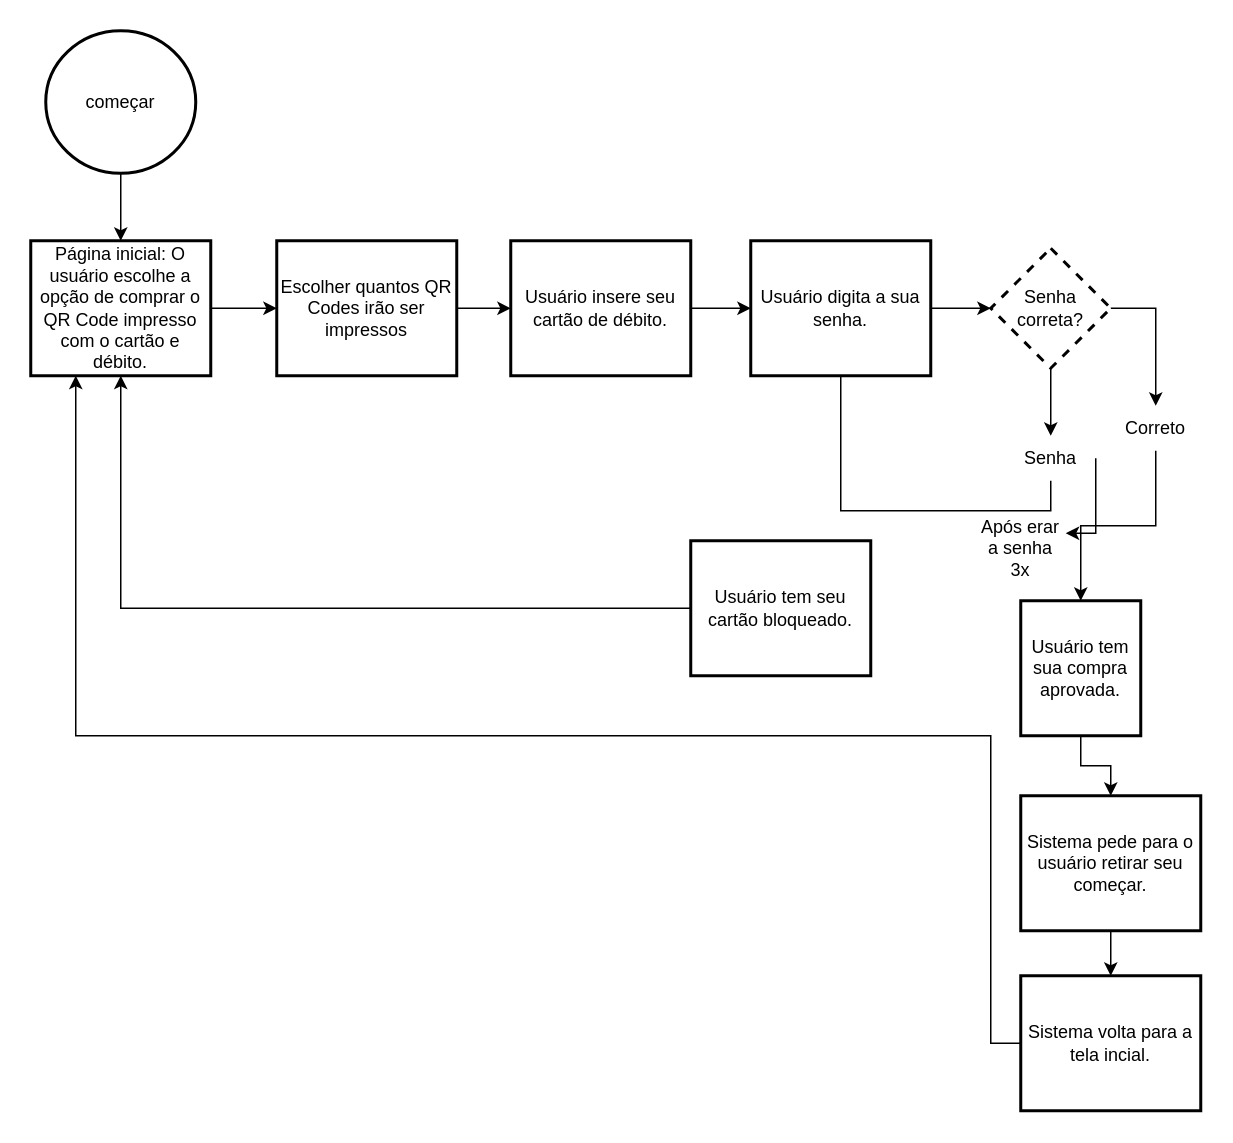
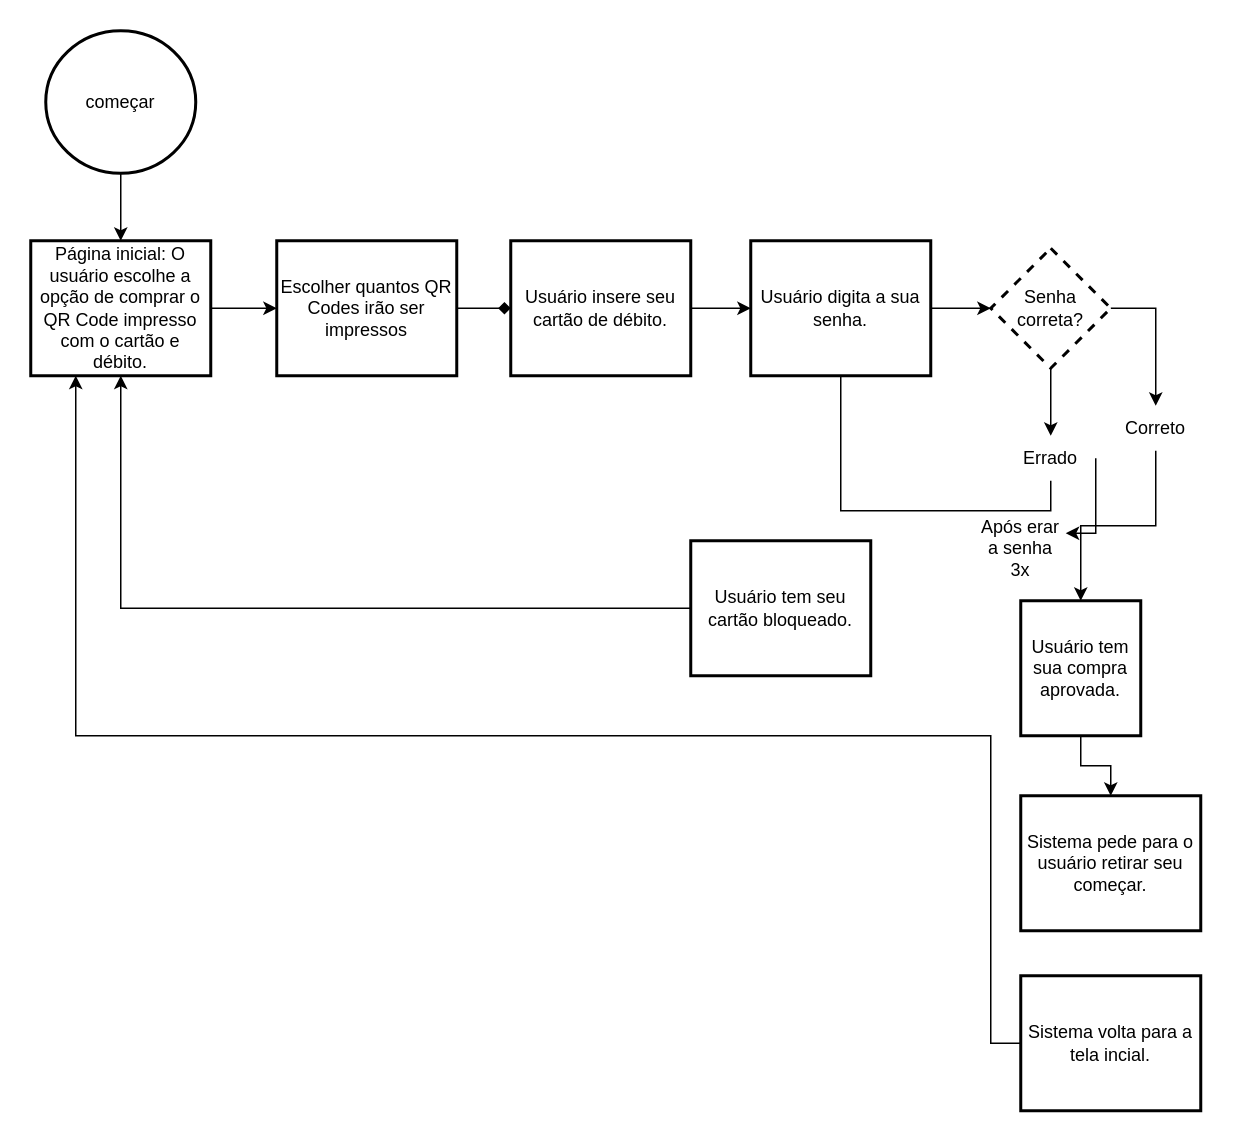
edge "Escolher quantos QR Codes irão ser impressos" -> "Usuário insere seu cartão de débito.": arrowhead classic -> diamond
node "Senha": label "Senha" -> "Errado"
edge "Sistema pede para o usuário retirar seu começar." -> "Sistema volta para a tela incial.": removed
